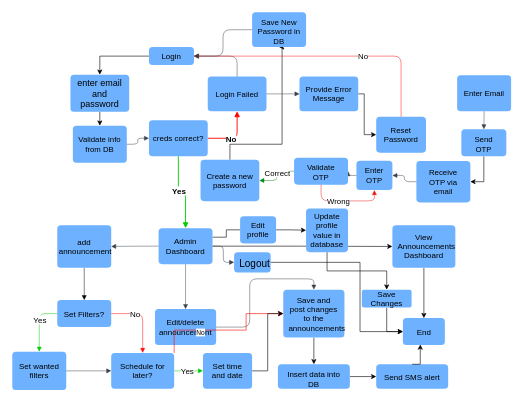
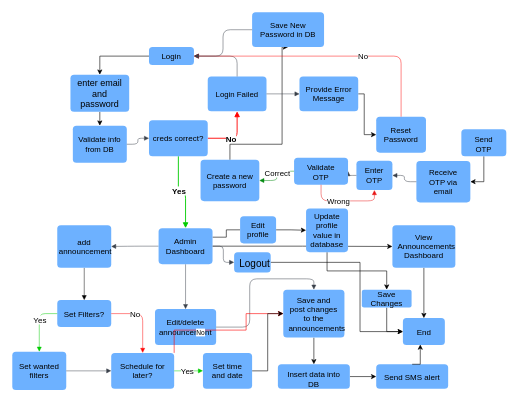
node "Save New Password in DB": size 54x35 -> 72x35
node "Enter Email": removed
edge "Enter Email" -> "Send OTP": removed
